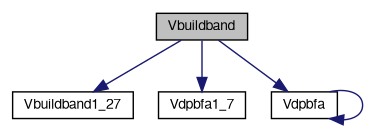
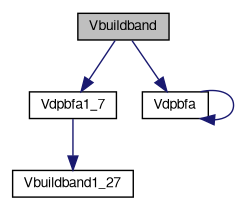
edge "Vbuildband" -> "Vbuildband1_27": now "Vdpbfa1_7" -> "Vbuildband1_27"
